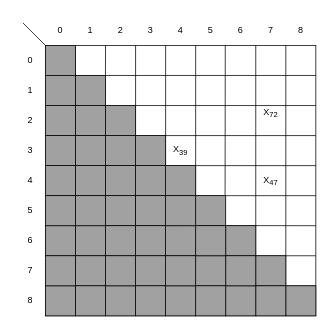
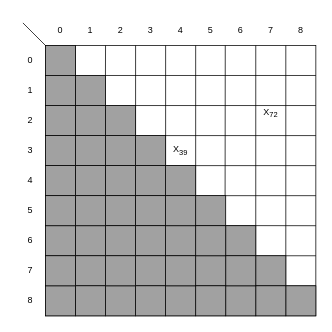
node "X47": removed
